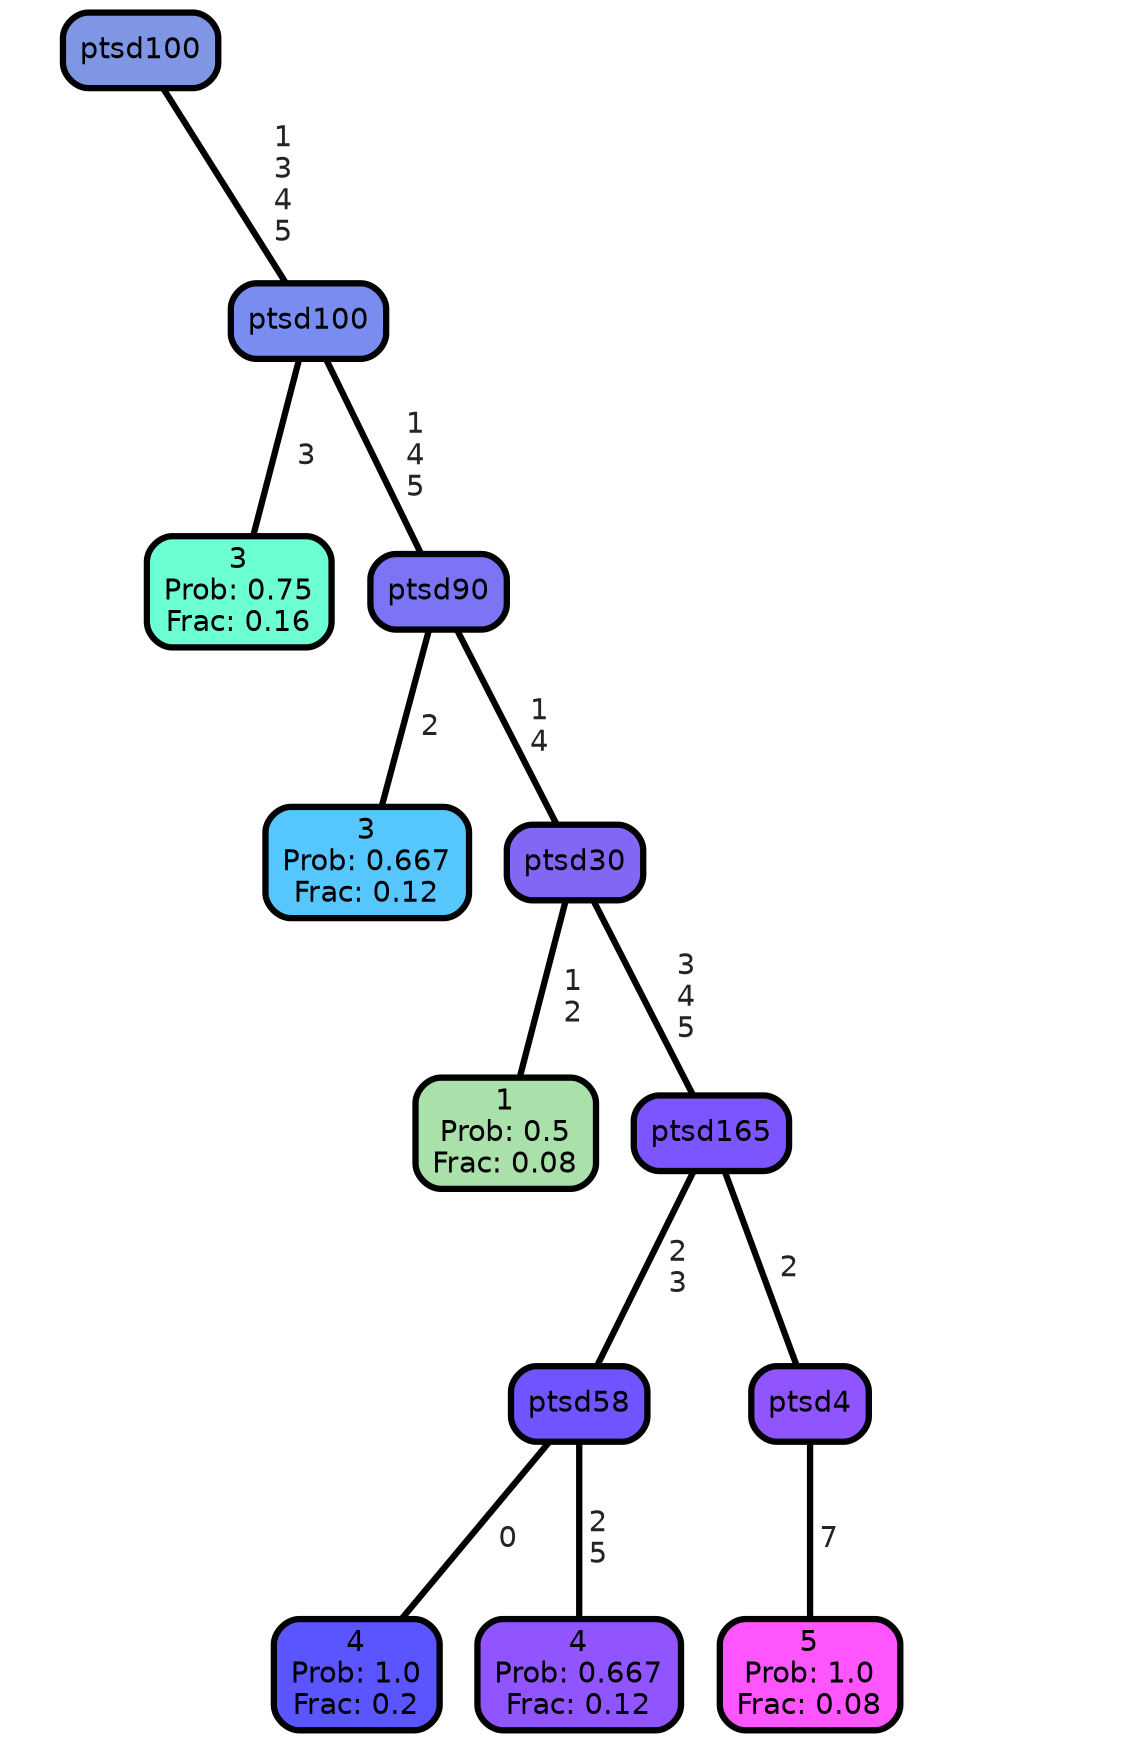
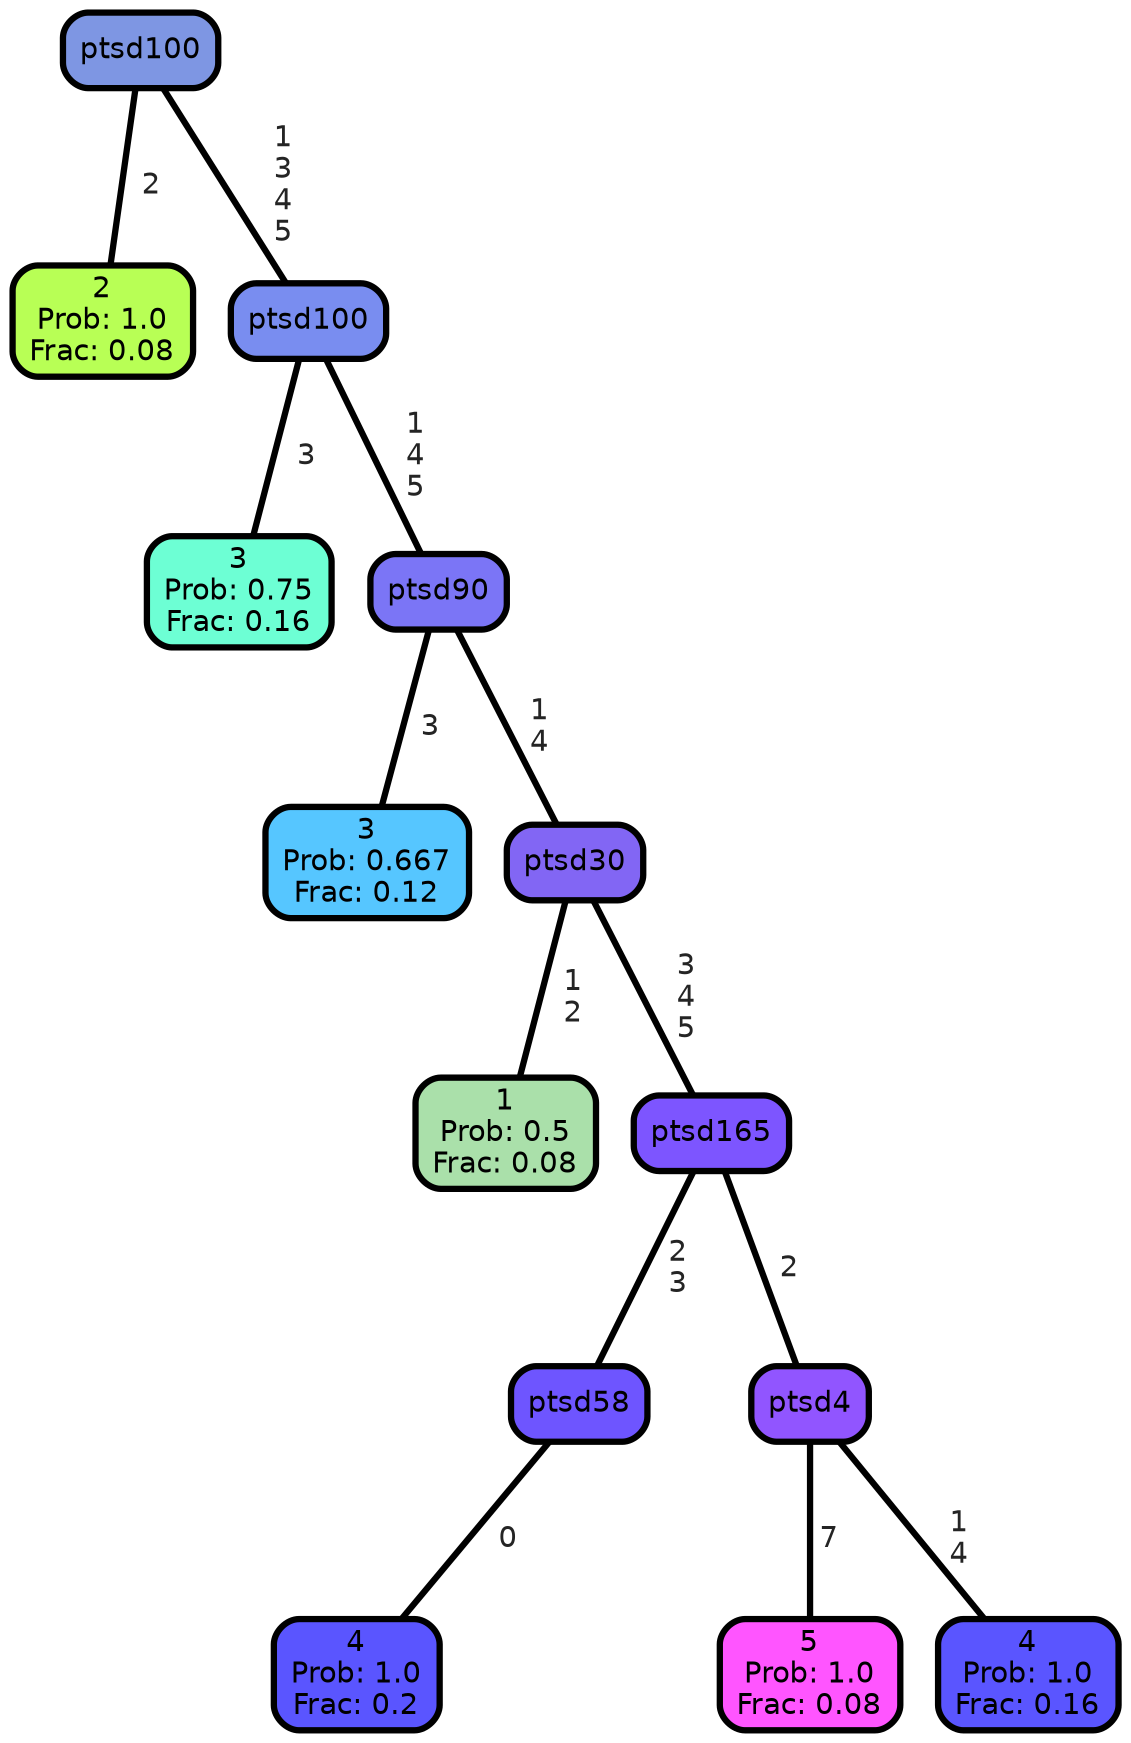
node "2 Prob: 1.0 Frac: 0.08": added
edge "ptsd90" -- "3 Prob: 0.667 Frac: 0.12": label " 2" -> " 3"
node "4 Prob: 0.667 Frac: 0.12": removed
node "4 Prob: 1.0 Frac: 0.16": added
